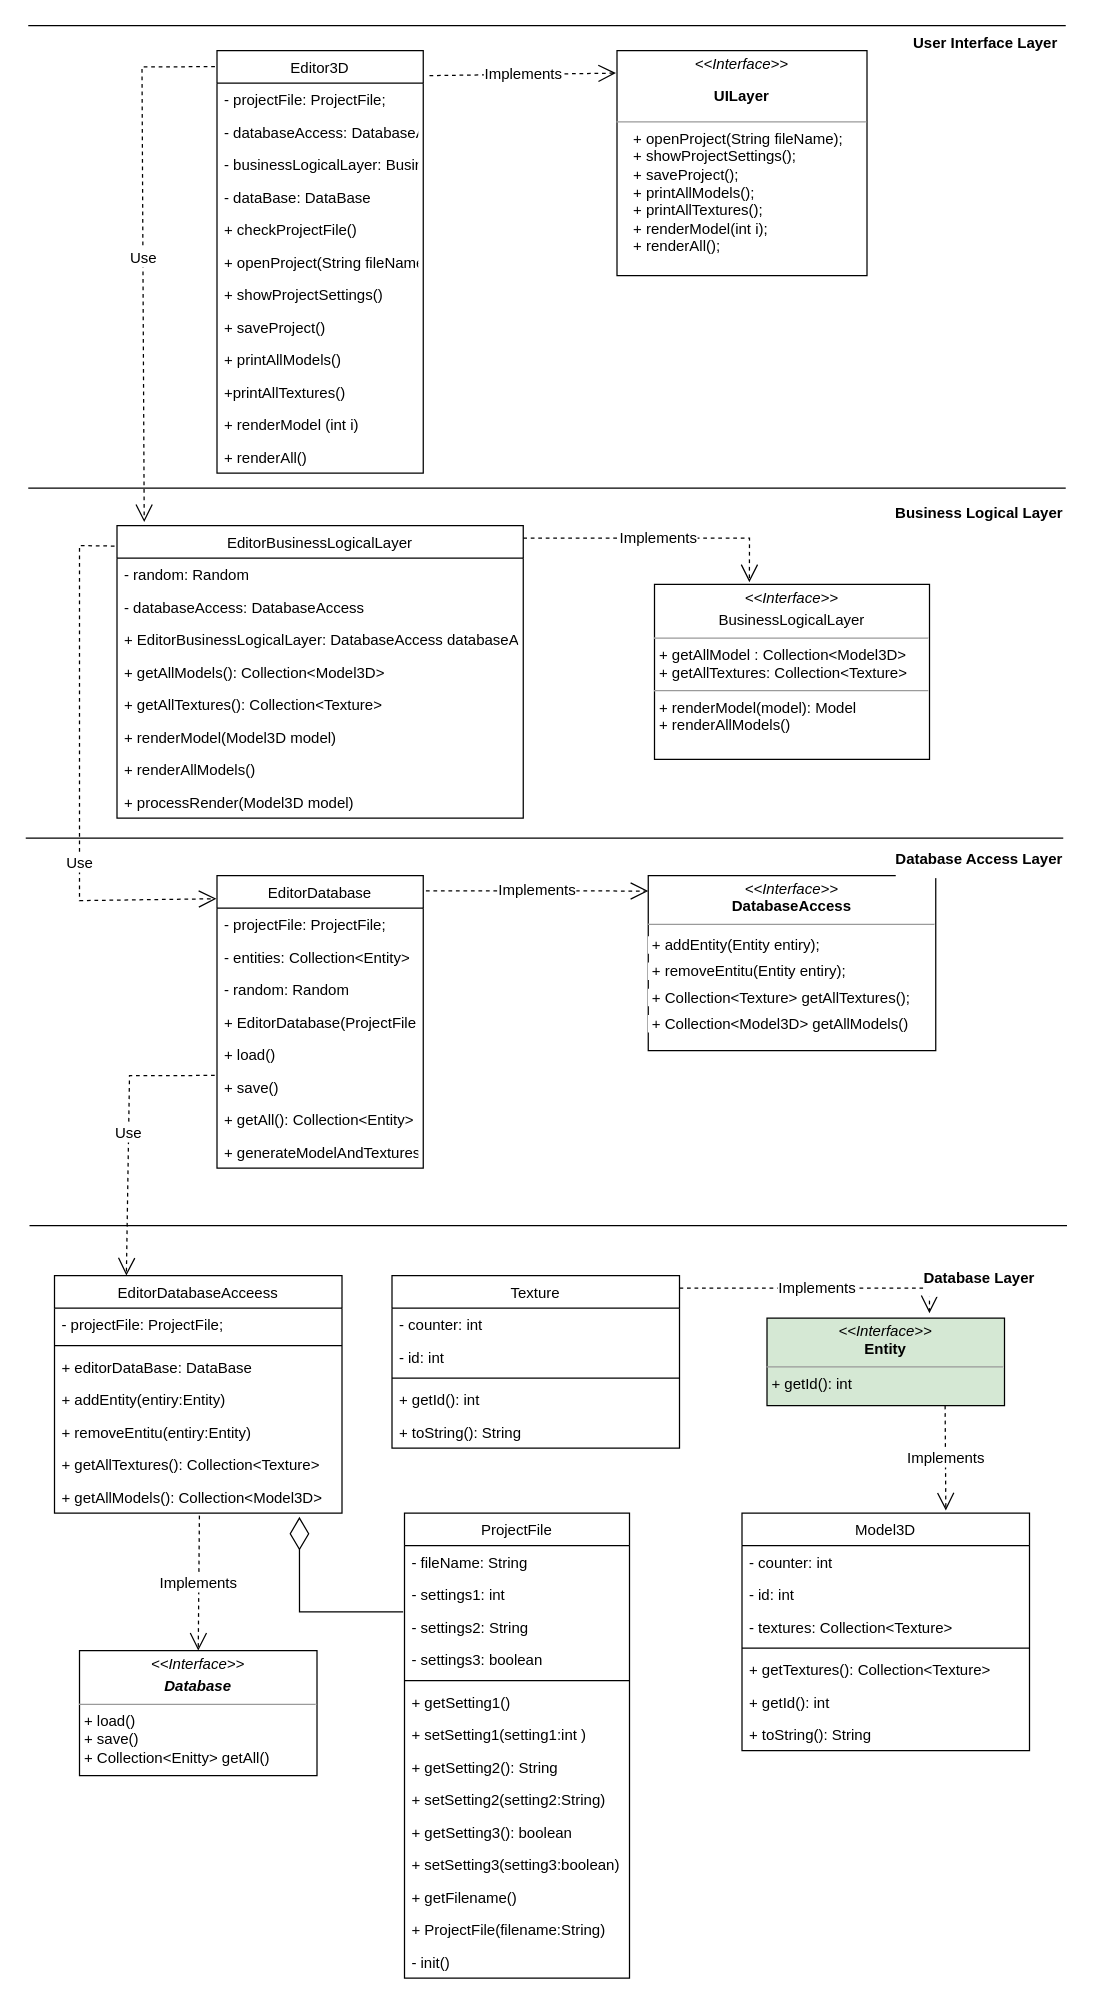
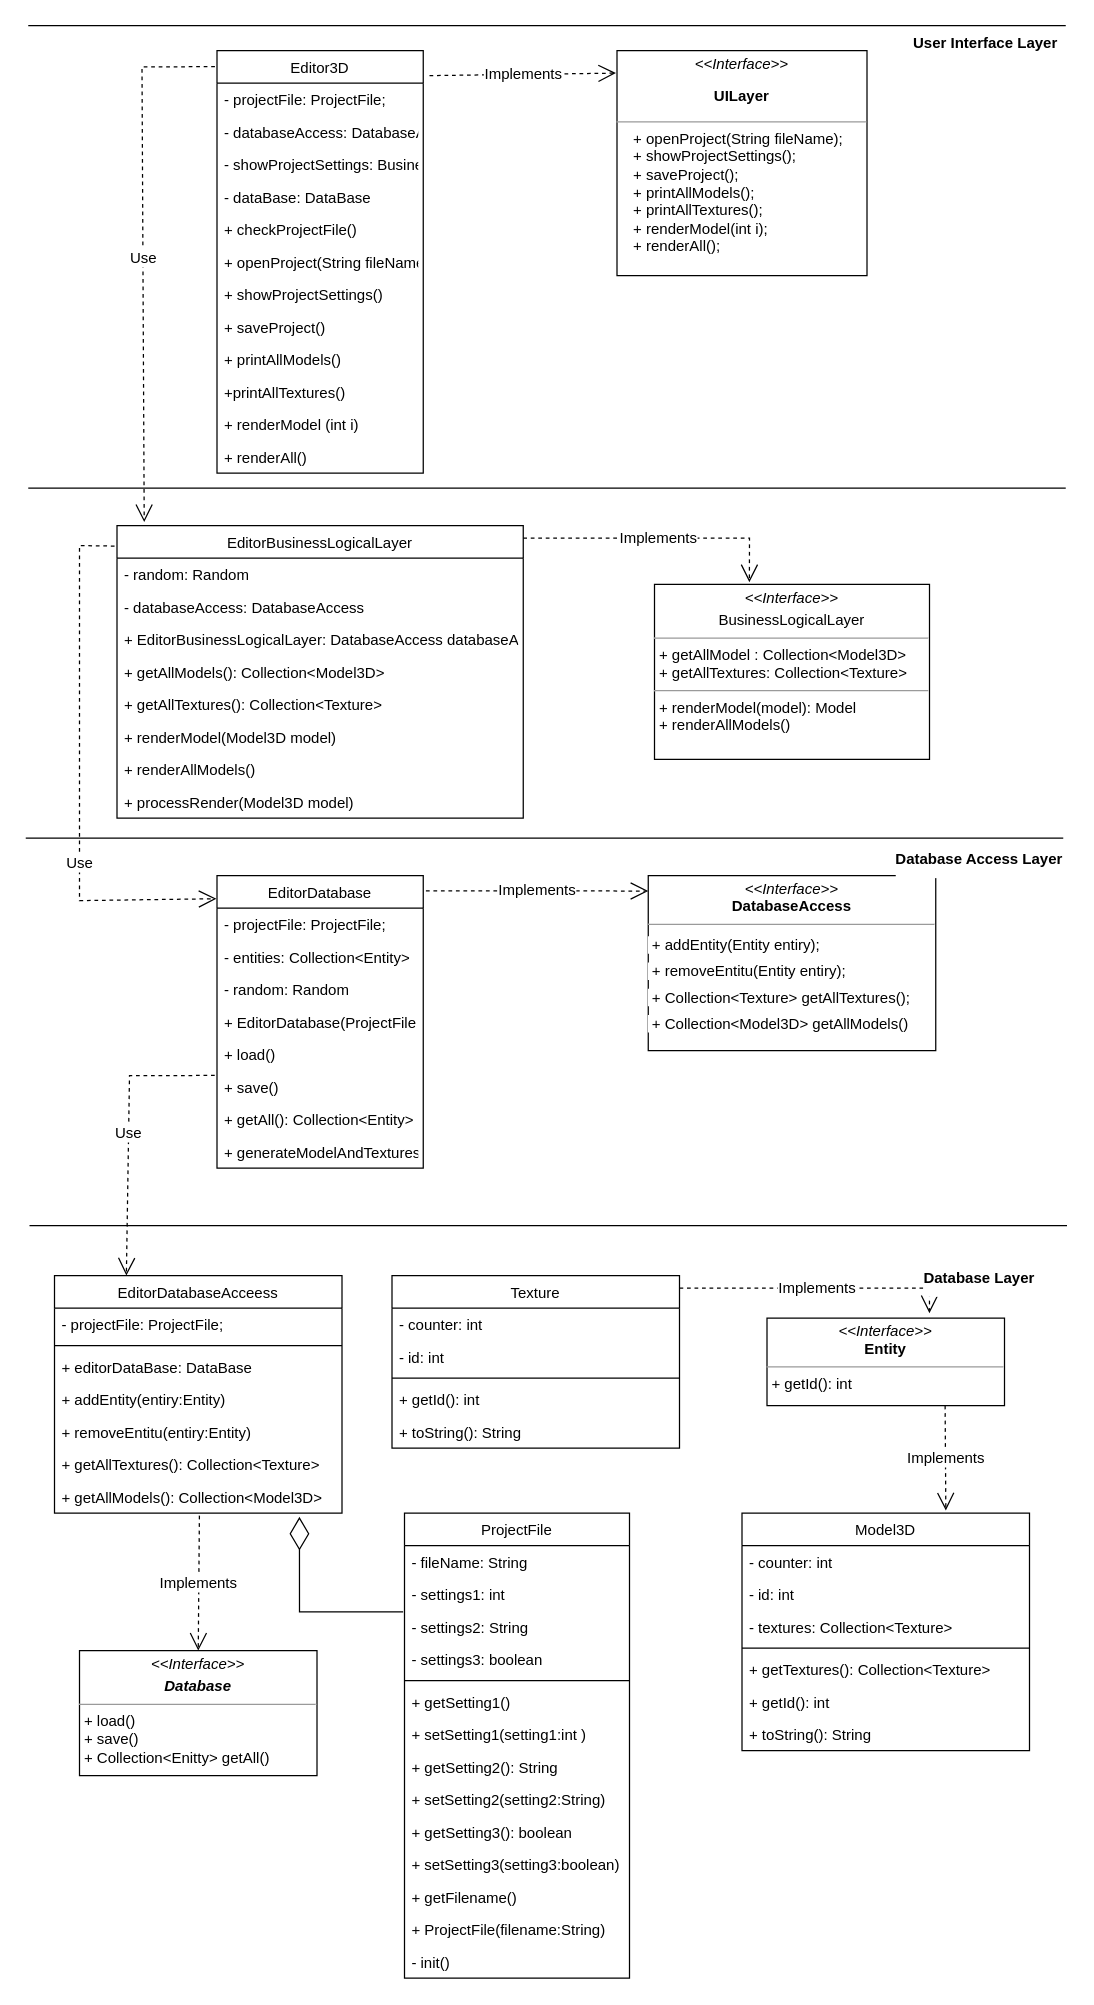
node "- businessLogicalLayer: BusinessLogicalLayer": label "- businessLogicalLayer: BusinessLogicalLayer" -> "- showProjectSettings: BusinessLogicalLayer"
node "Business Logical Layer": removed
node "<<Interface>> Entity + getId(): int": fillcolor #d5e8d4 -> #ffffff
